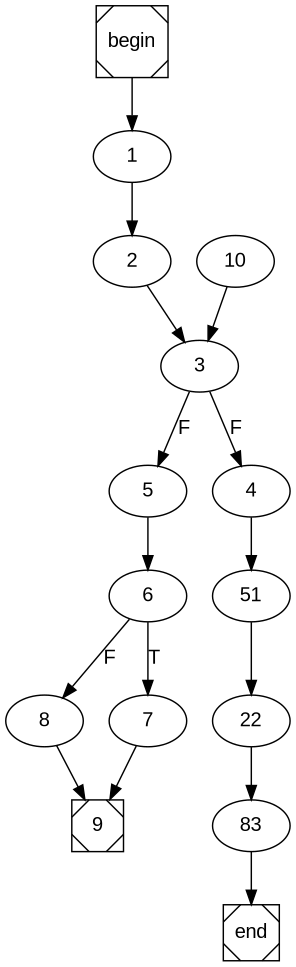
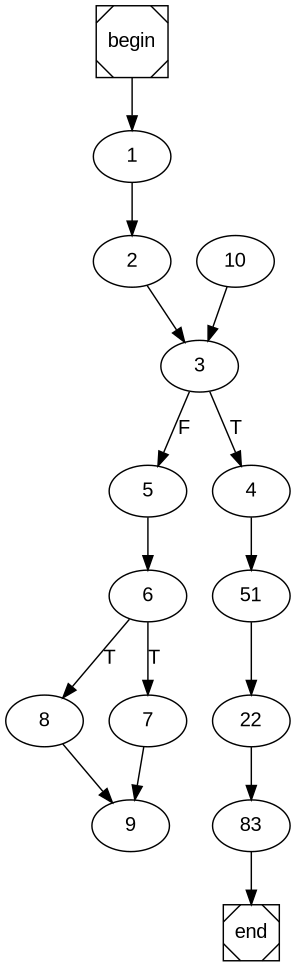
edge "3" -> "4": label "F" -> "T"
edge "6" -> "8": label "F" -> "T"
node "9": shape Msquare -> ellipse
